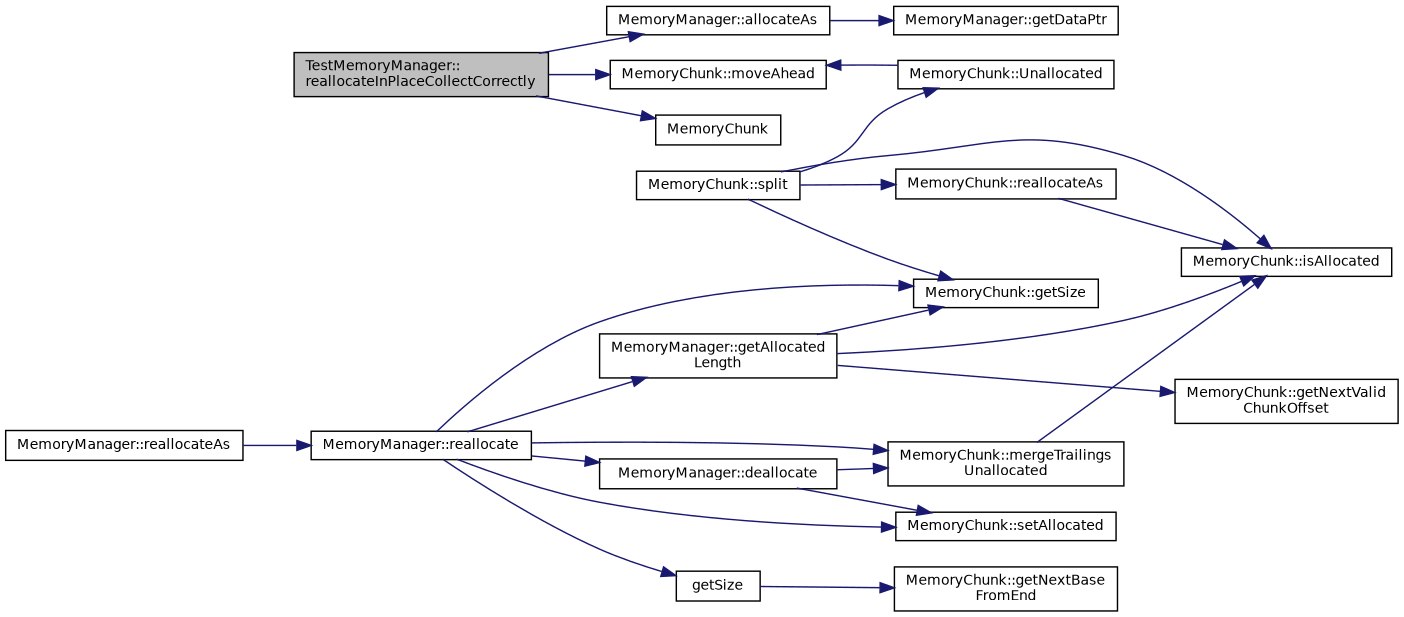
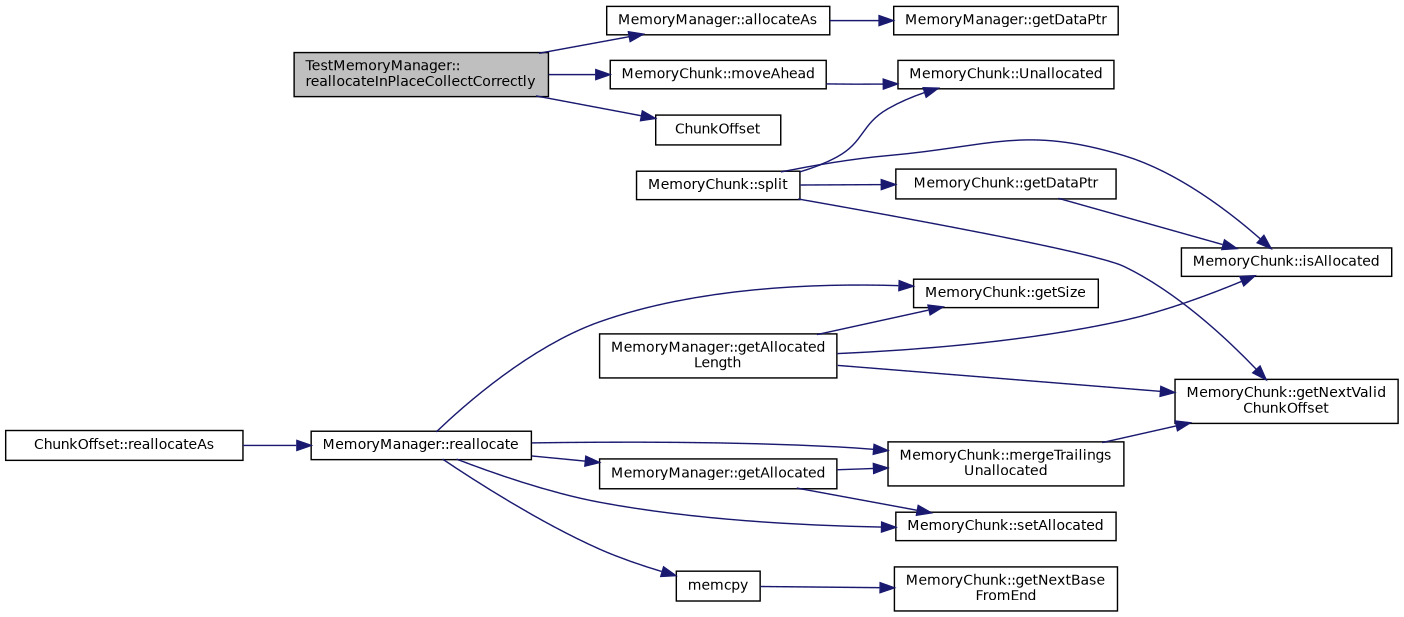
edge "MemoryChunk::Unallocated" -> "MemoryChunk::moveAhead": reversed
node "MemoryChunk": label "MemoryChunk" -> "ChunkOffset"
node "MemoryChunk::reallocateAs": label "MemoryChunk::reallocateAs" -> "MemoryChunk::getDataPtr"
edge "MemoryChunk::split" -> "MemoryChunk::getSize": now "MemoryChunk::split" -> "MemoryChunk::getNextValid ChunkOffset"
edge "MemoryChunk::mergeTrailings Unallocated" -> "MemoryChunk::isAllocated": now "MemoryChunk::mergeTrailings Unallocated" -> "MemoryChunk::getNextValid ChunkOffset"
edge "MemoryManager::reallocate" -> "MemoryManager::getAllocated Length": removed
node "MemoryManager::reallocateAs": label "MemoryManager::reallocateAs" -> "ChunkOffset::reallocateAs"
node "MemoryManager::deallocate": label "MemoryManager::deallocate" -> "MemoryManager::getAllocated"
node "getSize": label "getSize" -> "memcpy"
